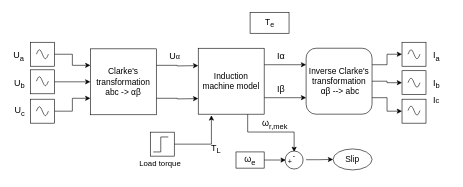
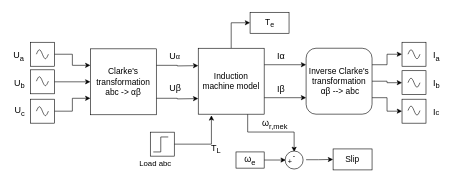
edge "Induction machine model" -> "Te": added
node "Uβ": added
node "Ic": moved (441, 99) -> (441, 111)
node "Slip": shape ellipse -> rectangle
node "Load torque": label "Load torque" -> "Load abc"
